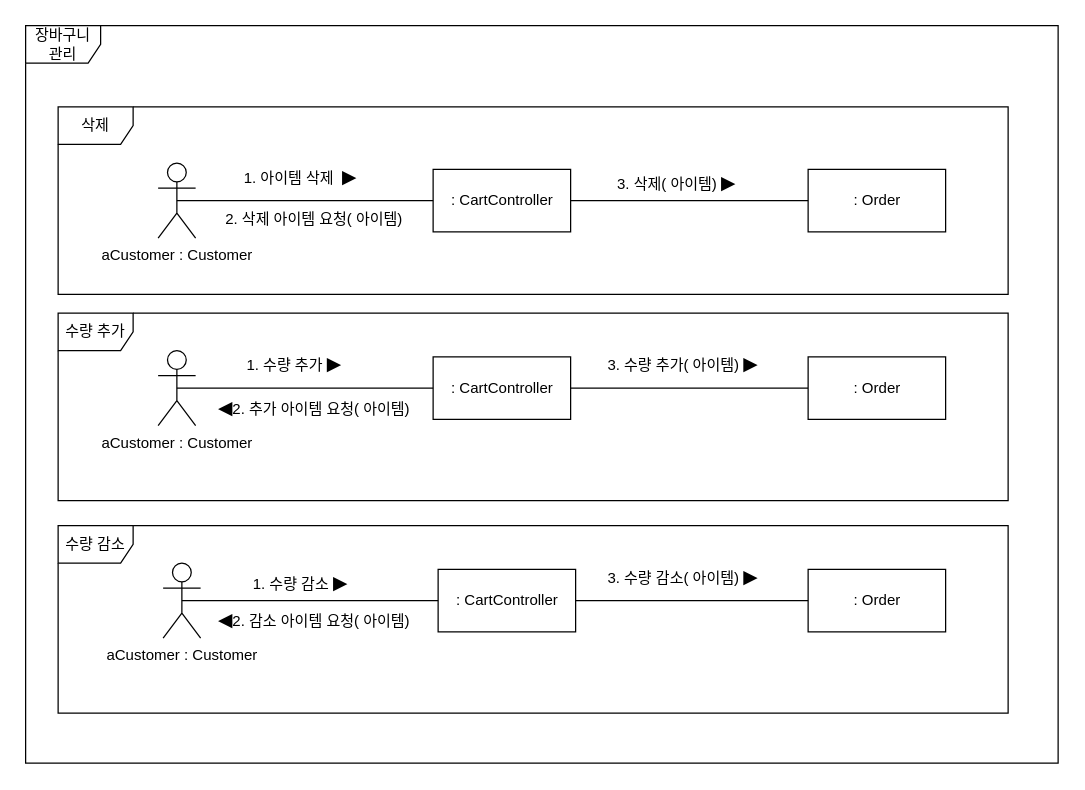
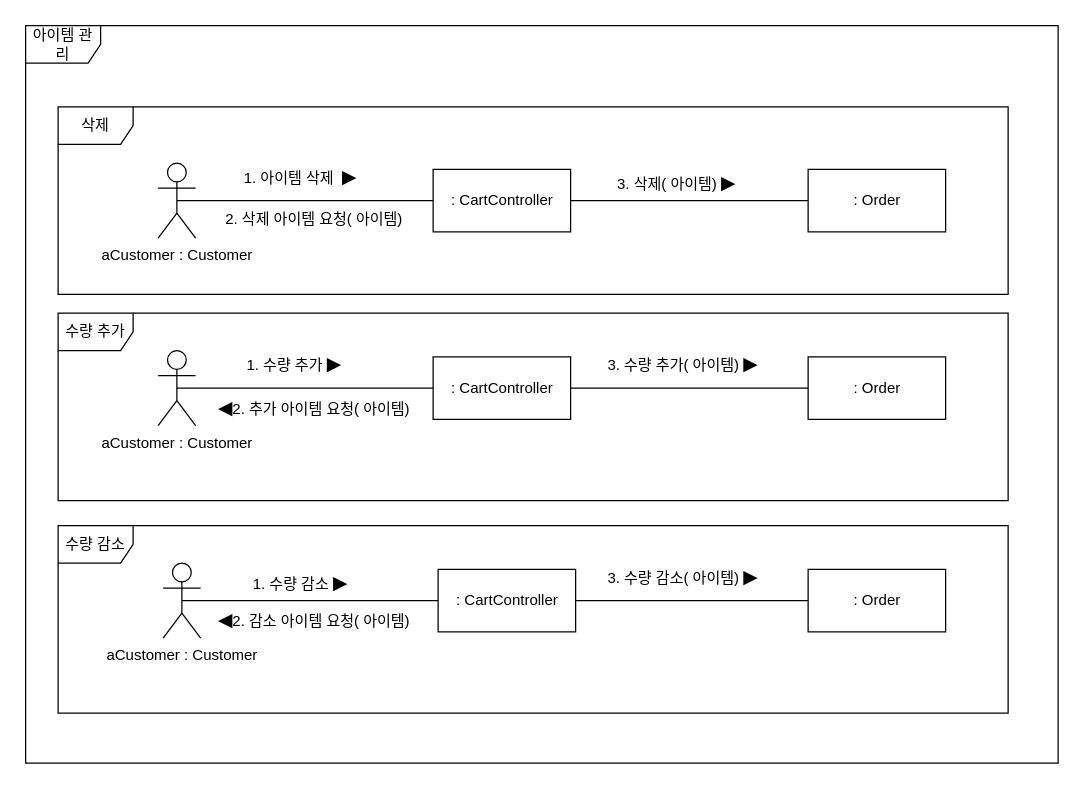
node "장바구니 관리": label "장바구니 관리" -> "아이템 관리"
